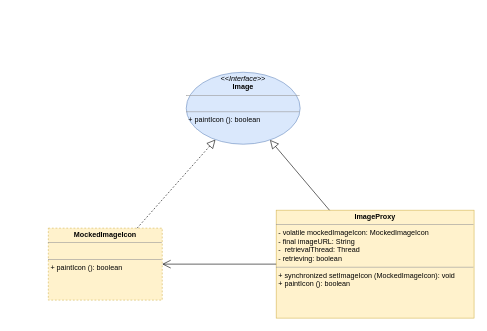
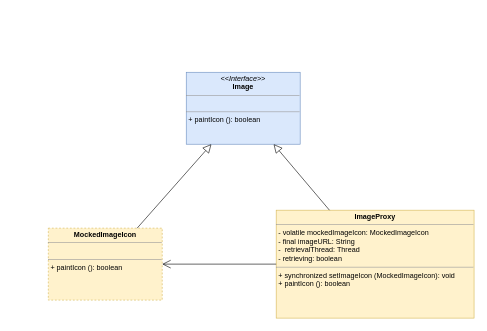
node "<<Interface>> Image + paintIcon (): boolean": shape ellipse -> rectangle
edge "MockedImageIcon + paintIcon (): boolean" -> "<<Interface>> Image + paintIcon (): boolean": style dashed -> solid
